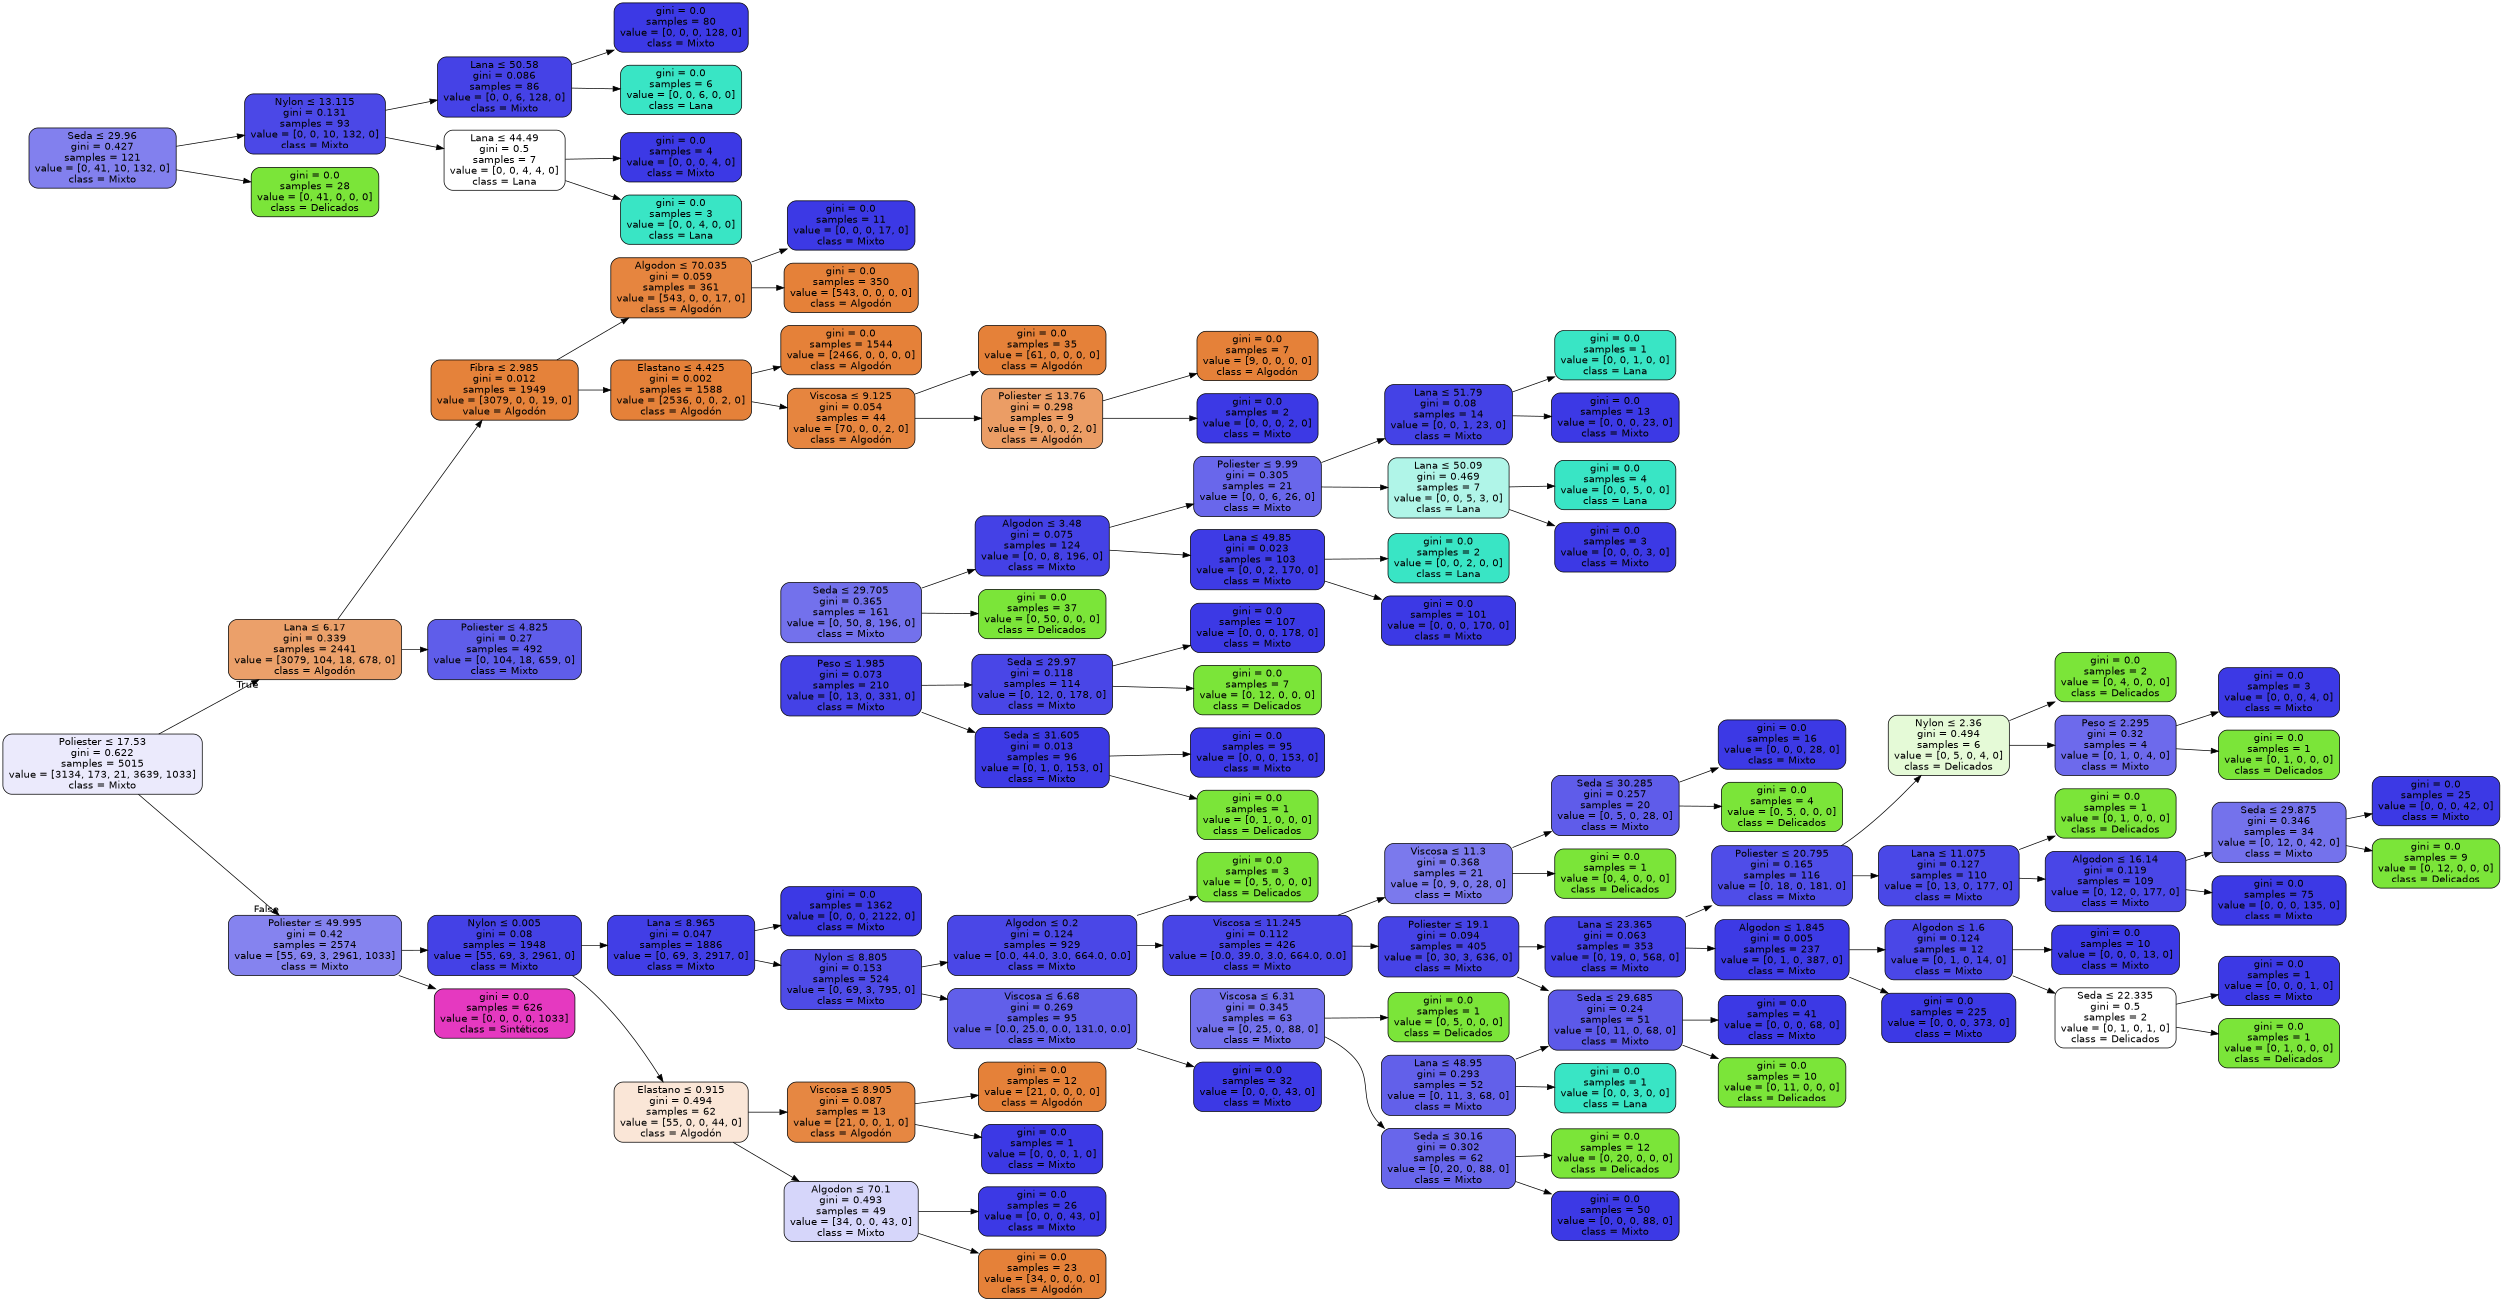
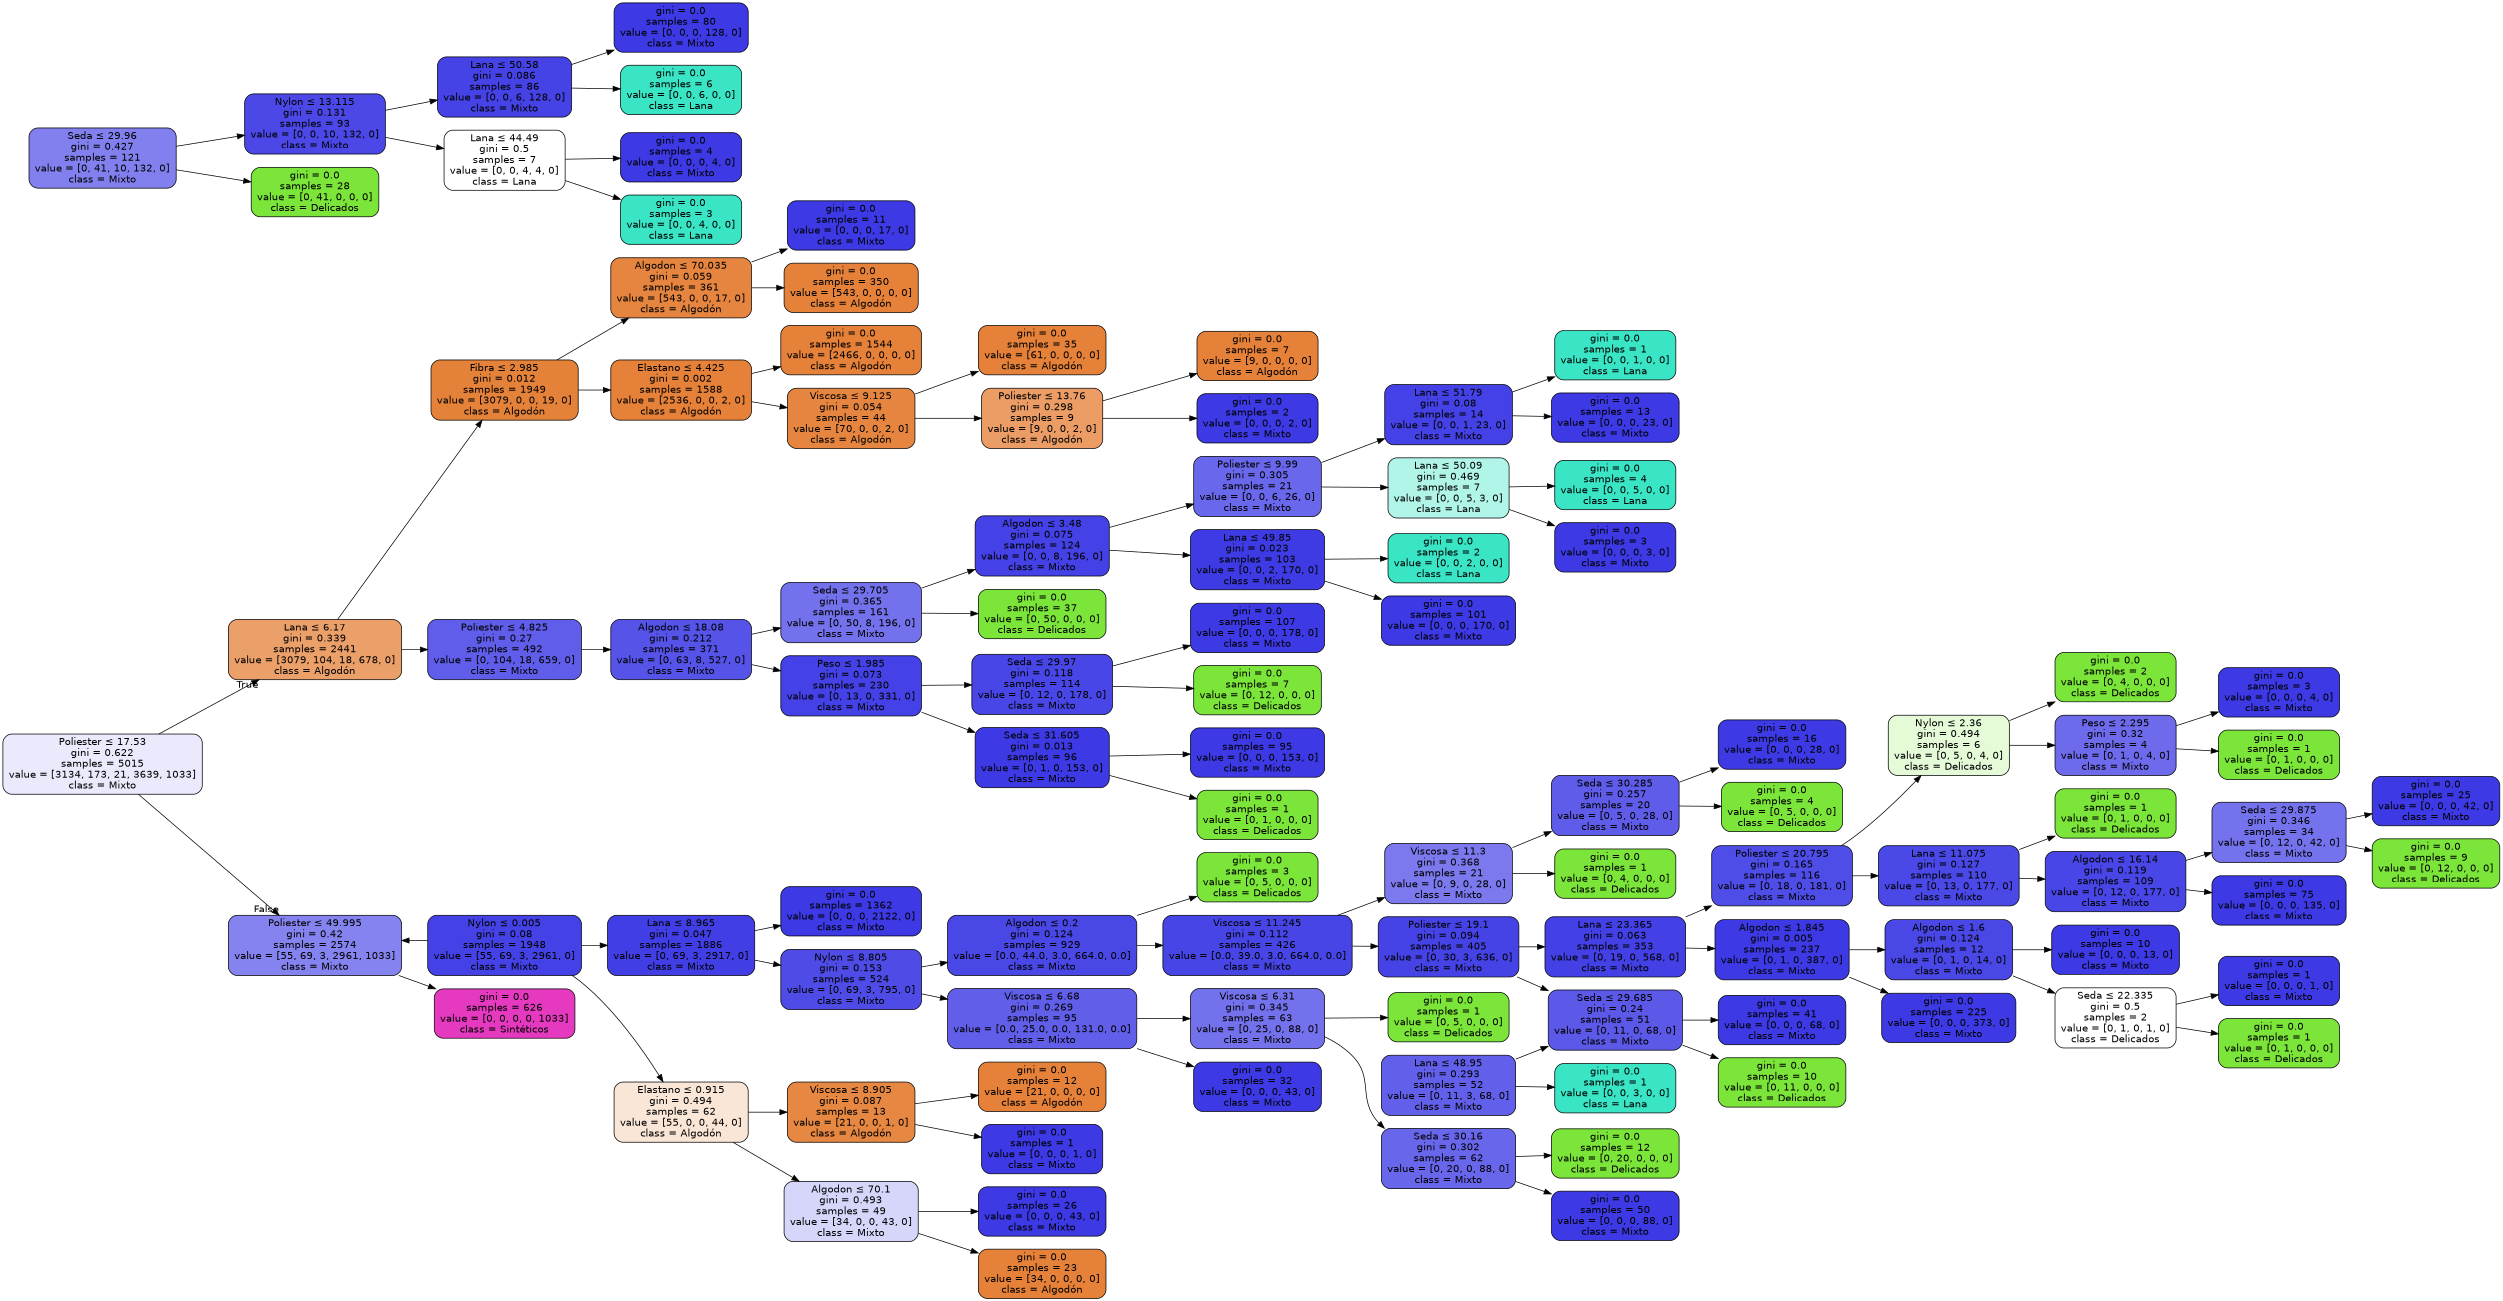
node "Fibra ≤ 2.985": text "value = Algodón" -> "class = Algodón"
node "Algodon ≤ 18.08": added
node "Peso ≤ 1.985": text "samples = 210" -> "samples = 230"
edge "Poliester ≤ 49.995" -> "Nylon ≤ 0.005": reversed
edge "Viscosa ≤ 6.68" -> "Viscosa ≤ 6.31": added
